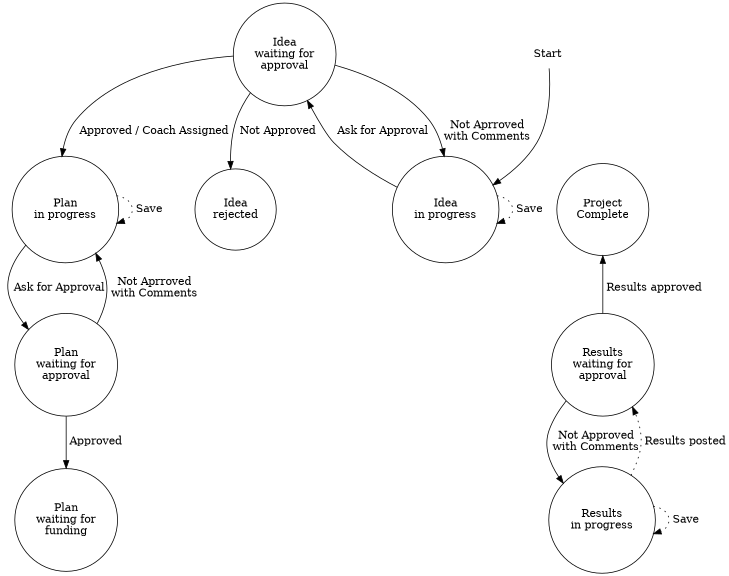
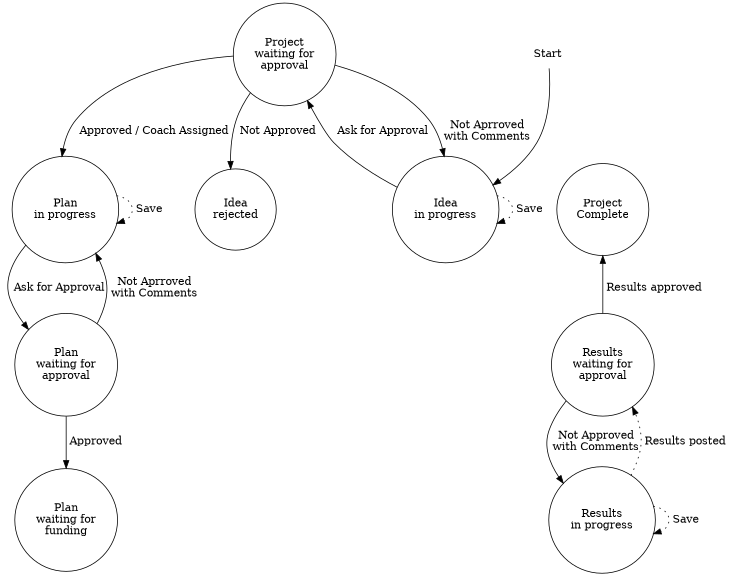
node "Idea waiting for approval": label "Idea waiting for approval" -> "Project waiting for approval"
